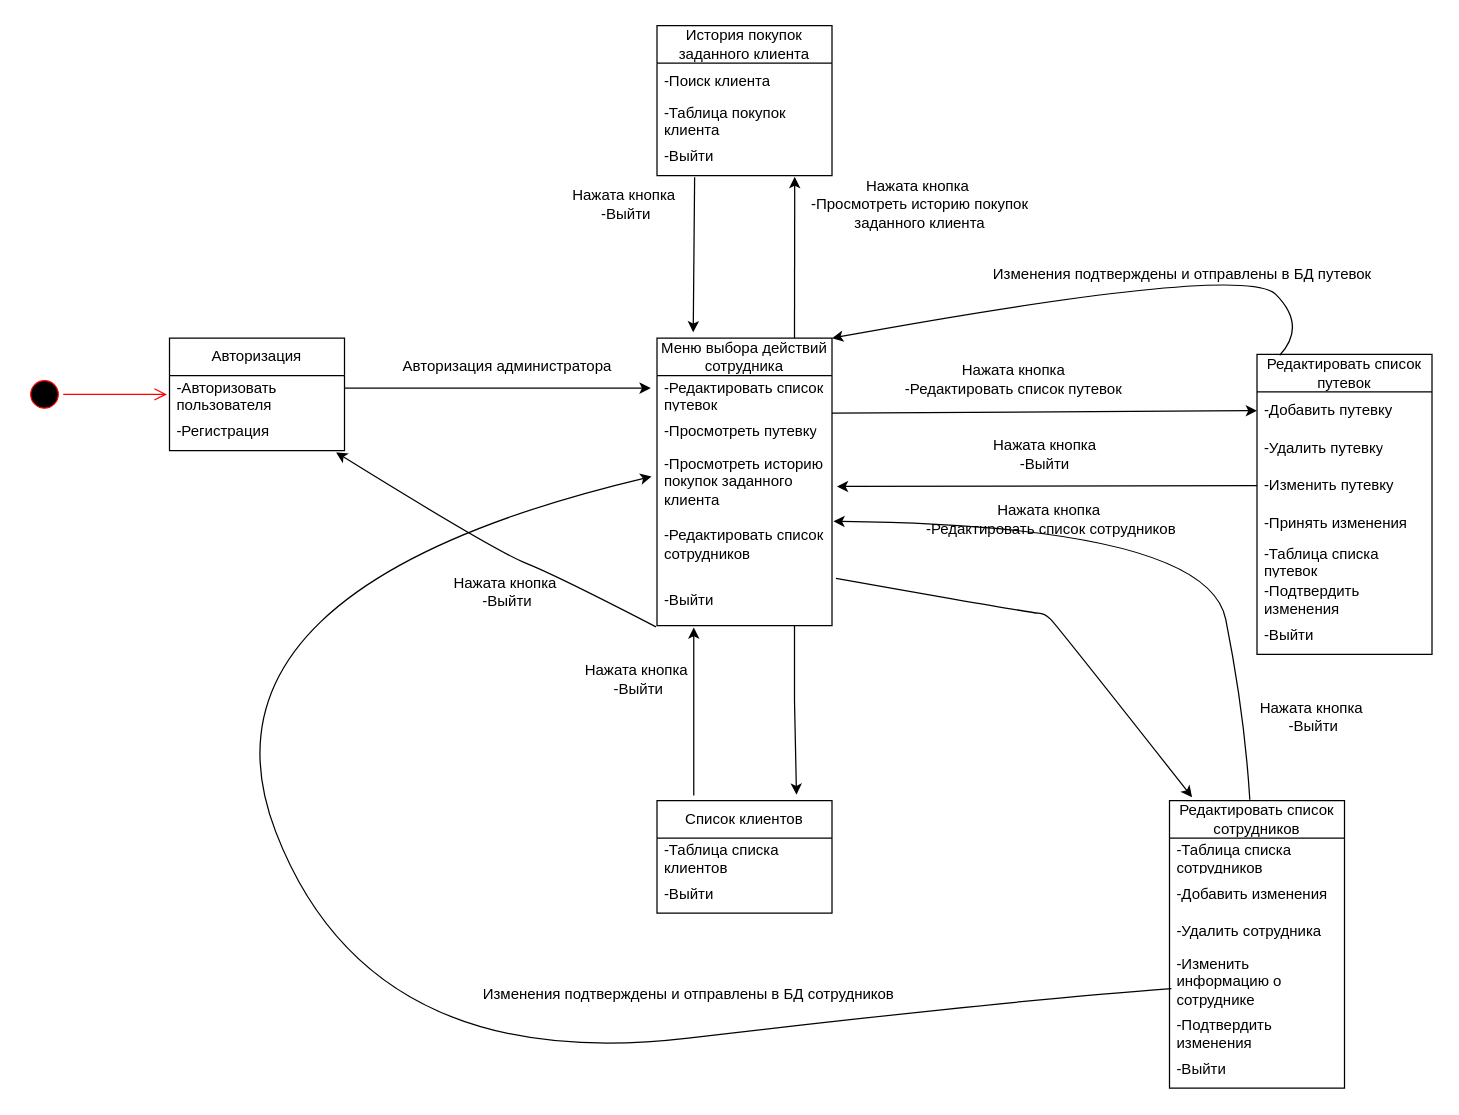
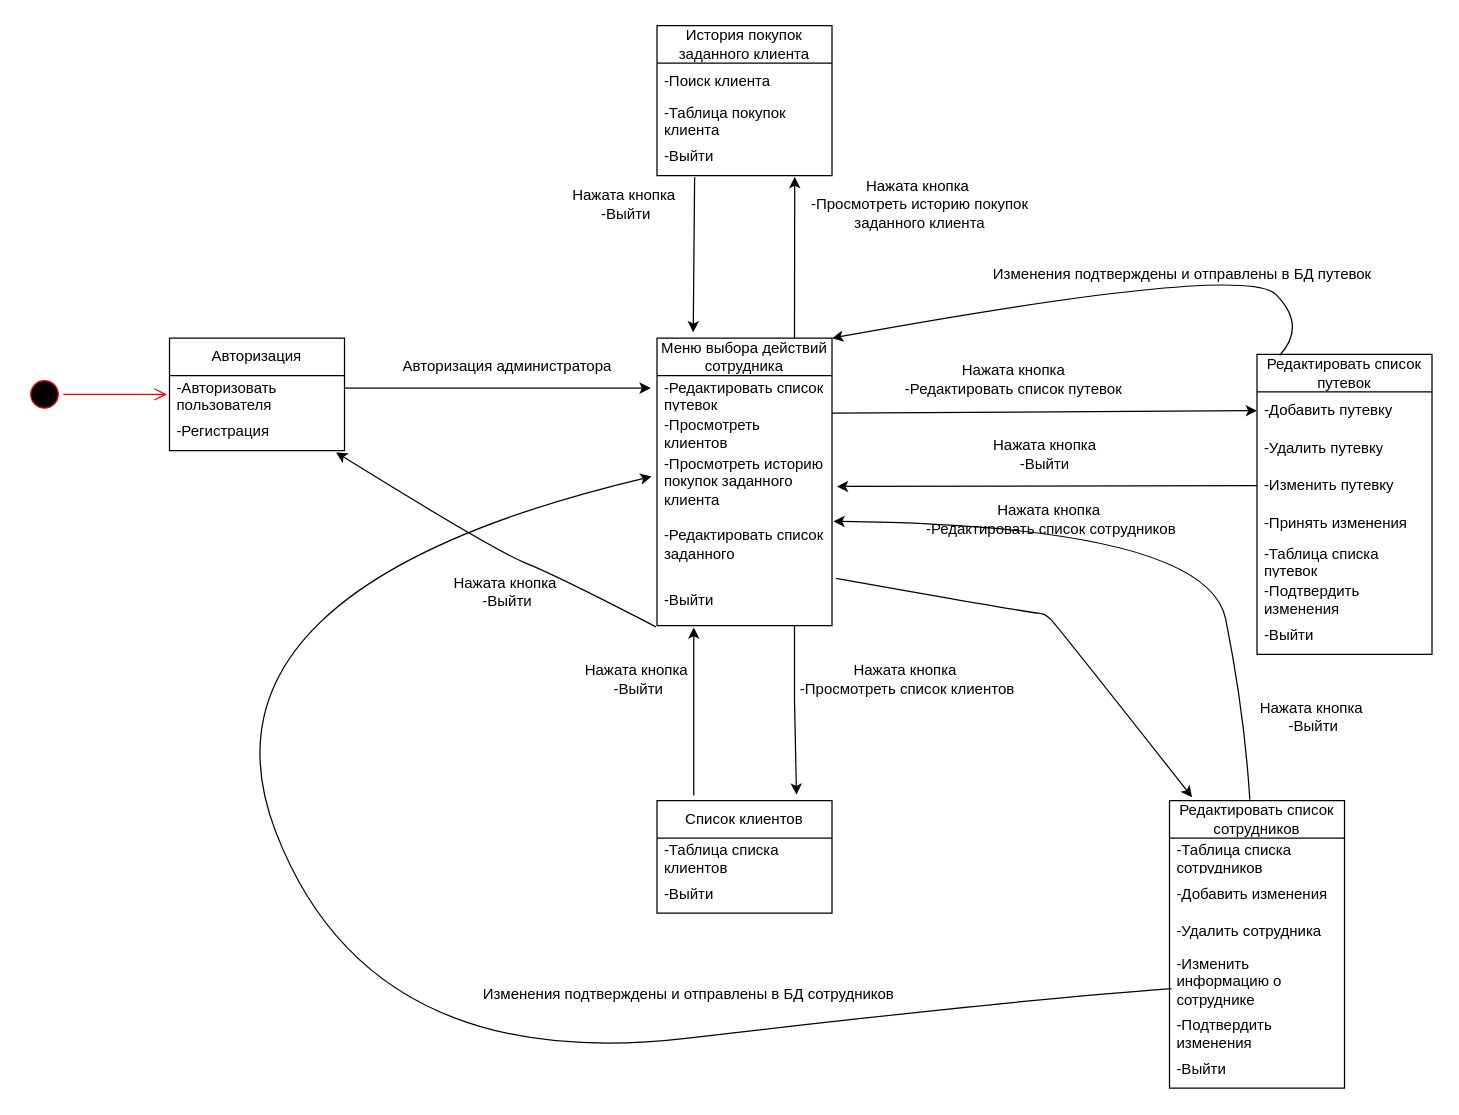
node "-Просмотреть путевку": label "-Просмотреть путевку" -> "-Просмотреть клиентов"
node "-Редактировать список сотрудников": label "-Редактировать список сотрудников" -> "-Редактировать список заданного"
node "Нажата кнопка -Просмотреть список клиентов": added
